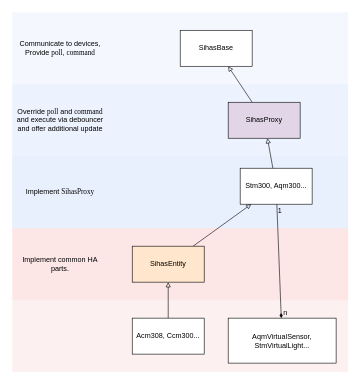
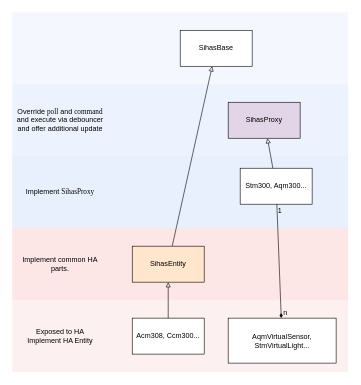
node "Communicate to devices, Provide poll, command": removed
edge "SihasProxy" -> "SihasBase": removed
edge "SihasEntity" -> "Stm300, Aqm300...": now "SihasEntity" -> "SihasBase"
node "Exposed to HA Implement HA Entity": added
